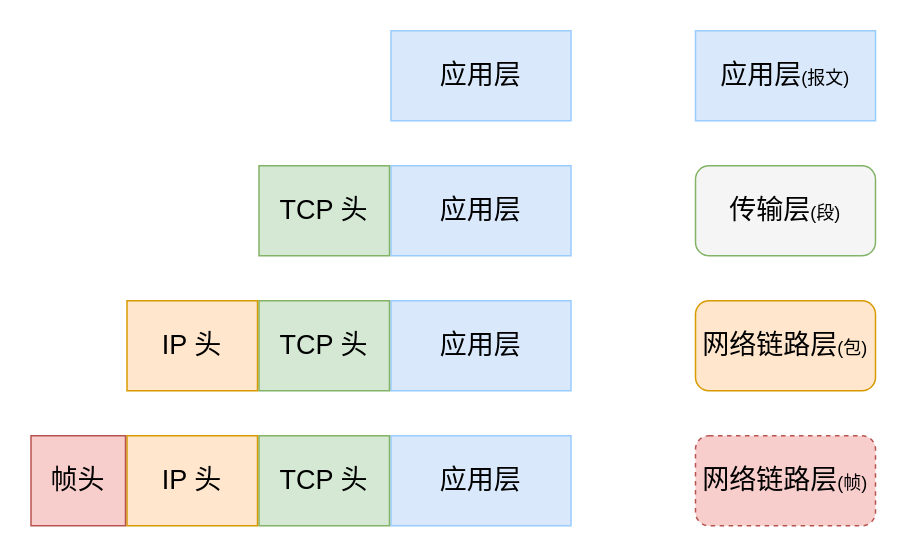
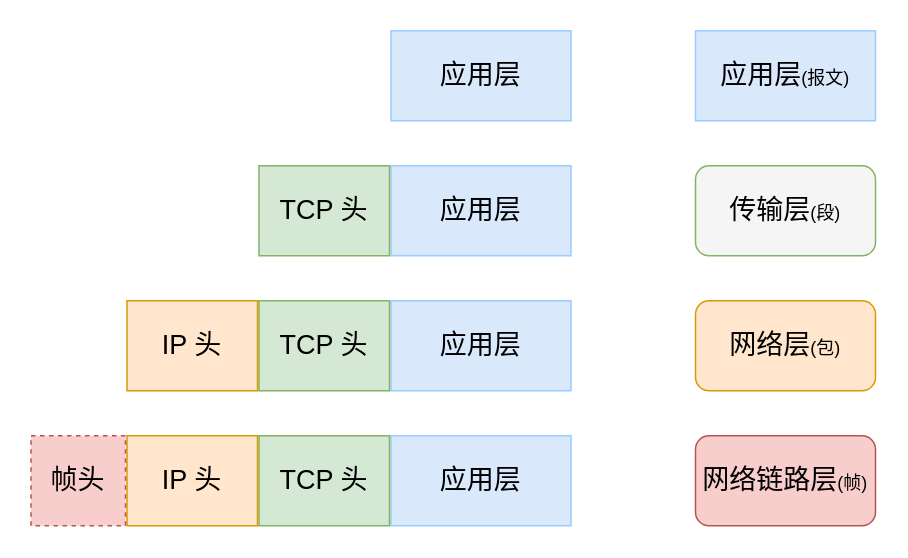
node "网络链路层(包)": label "网络链路层(包)" -> "网络层(包)"
node "帧头": style solid -> dashed
node "网络链路层(帧)": style dashed -> solid
